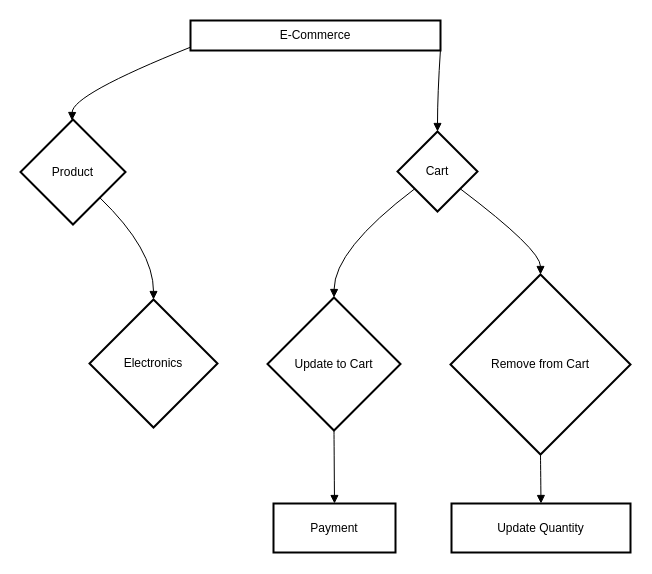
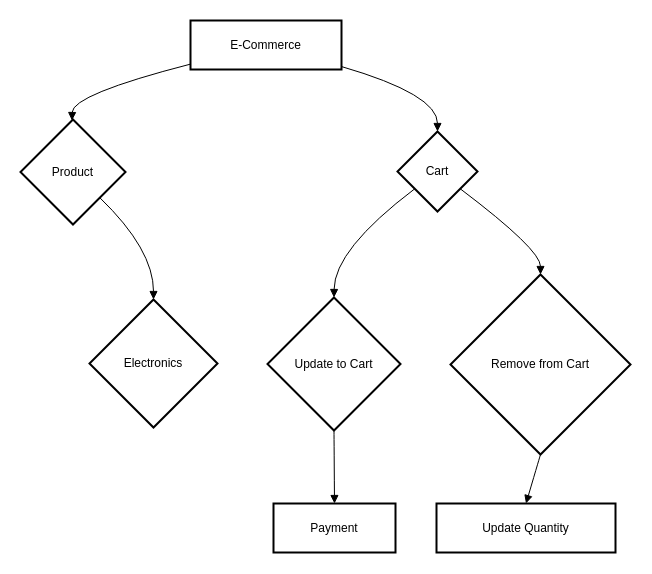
node "E-Commerce": size 250x30 -> 151x49
node "Update Quantity": moved (541, 528) -> (526, 528)
